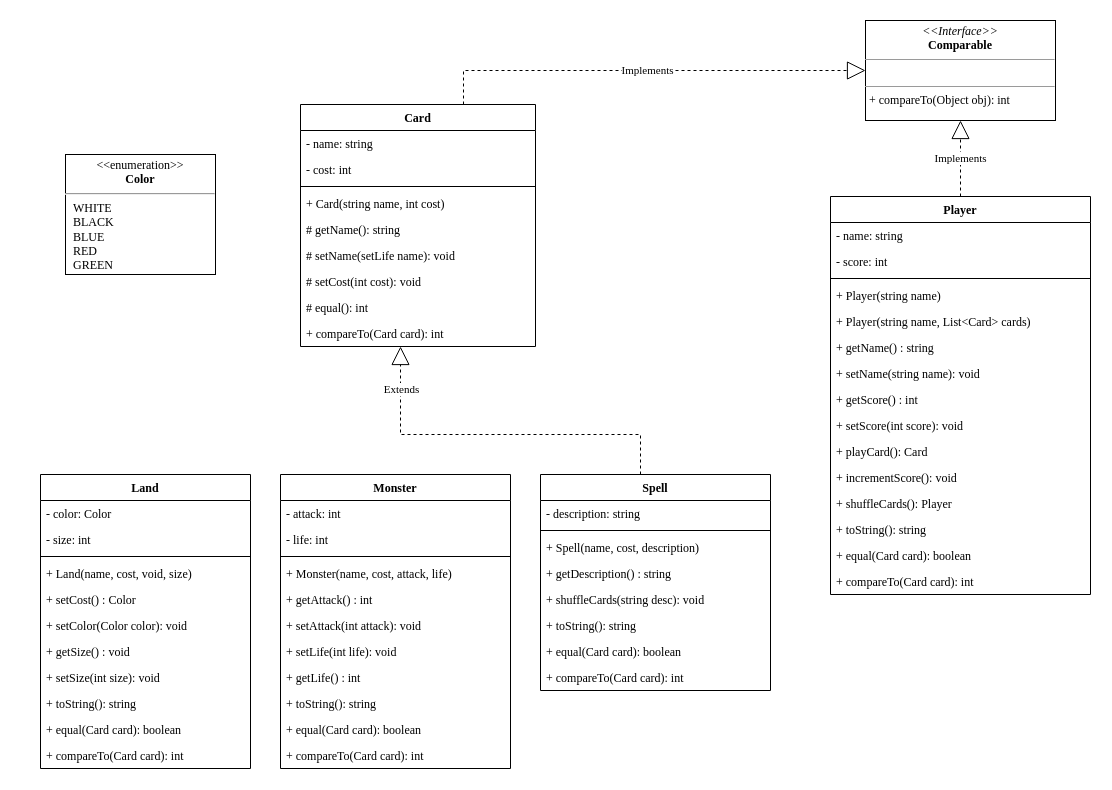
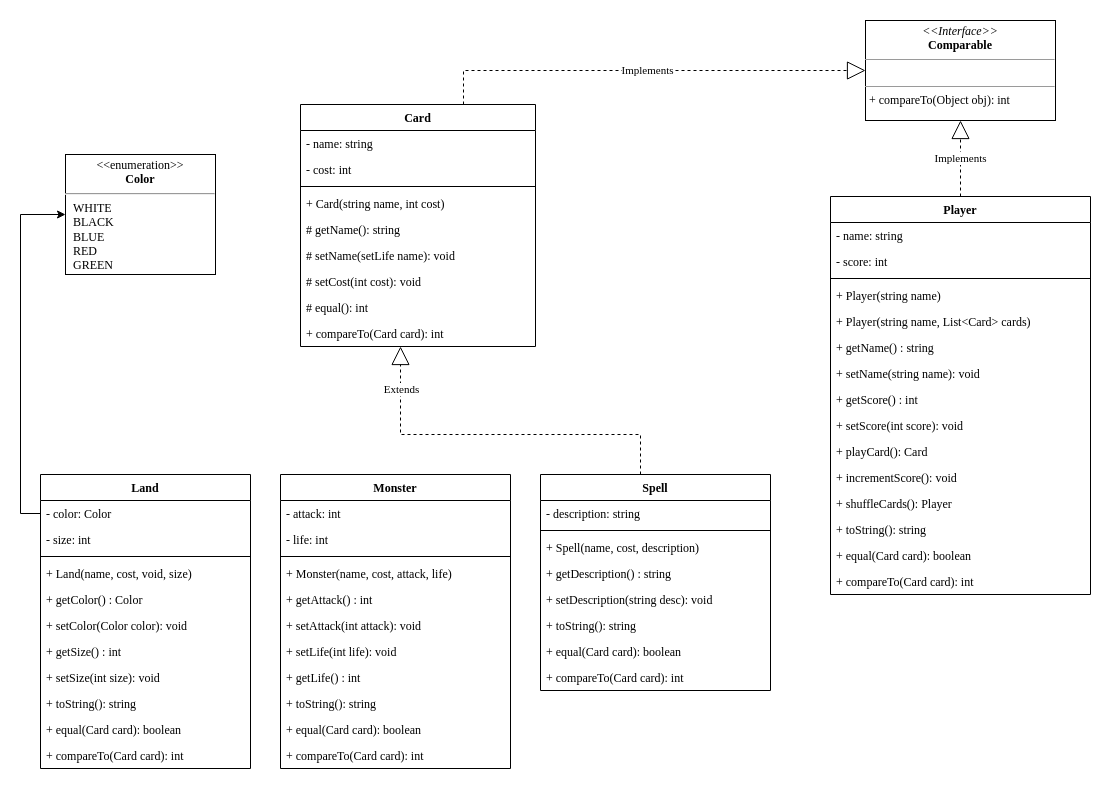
edge "- color: Color" -> "<<enumeration>> Color WHITE BLACK BLUE RED GREEN": added
node "+ setCost() : Color": label "+ setCost() : Color" -> "+ getColor() : Color"
node "+ shuffleCards(string desc): void": label "+ shuffleCards(string desc): void" -> "+ setDescription(string desc): void"
node "+ getSize() : void": label "+ getSize() : void" -> "+ getSize() : int"
